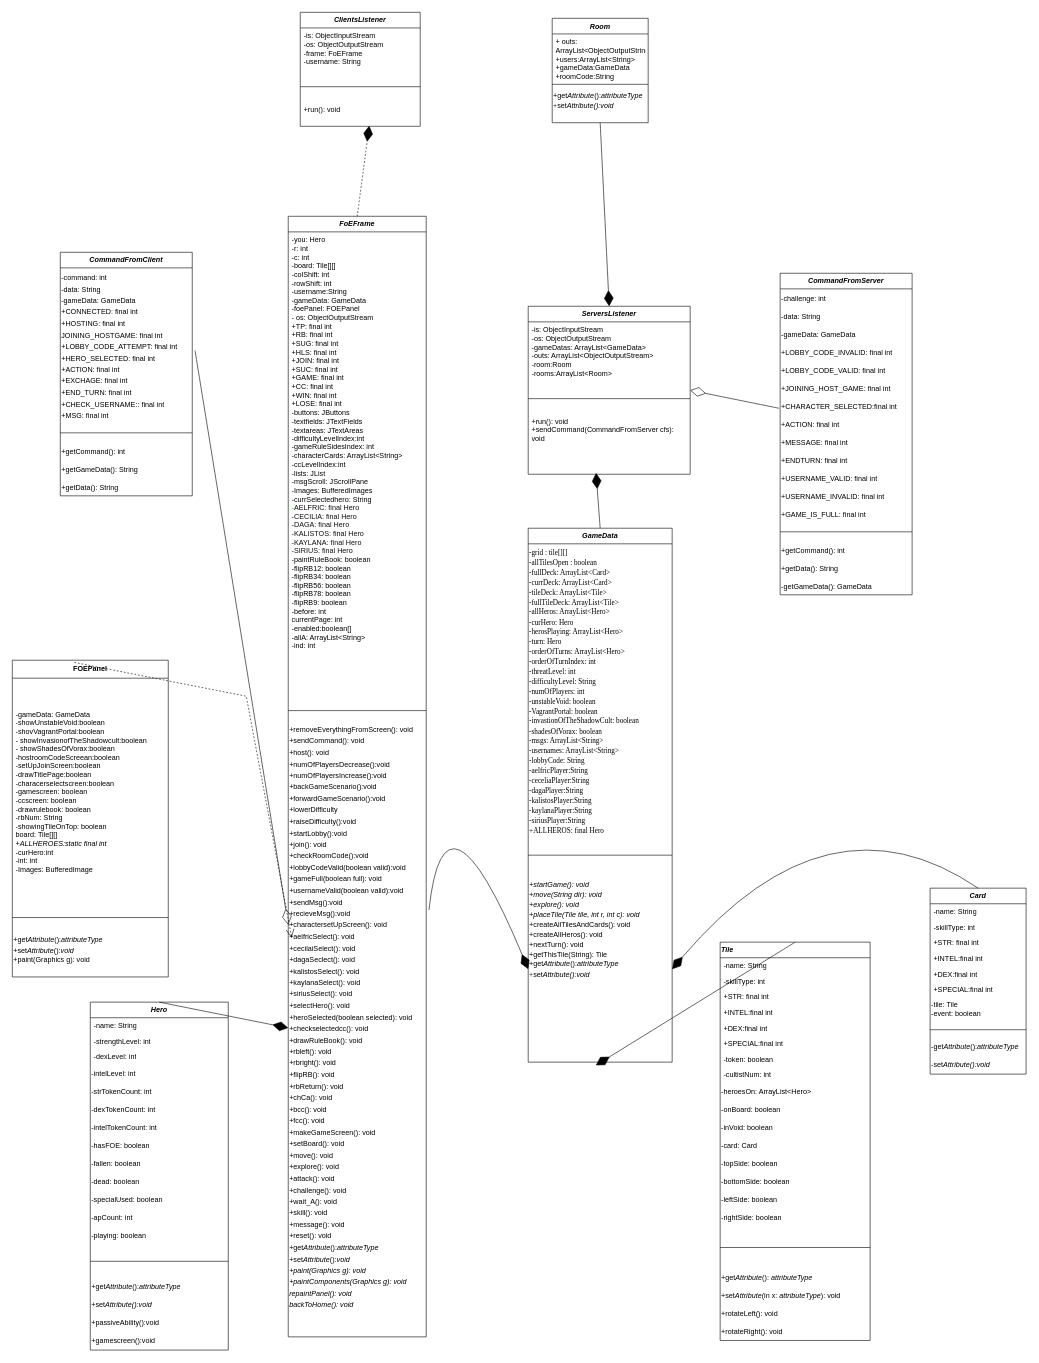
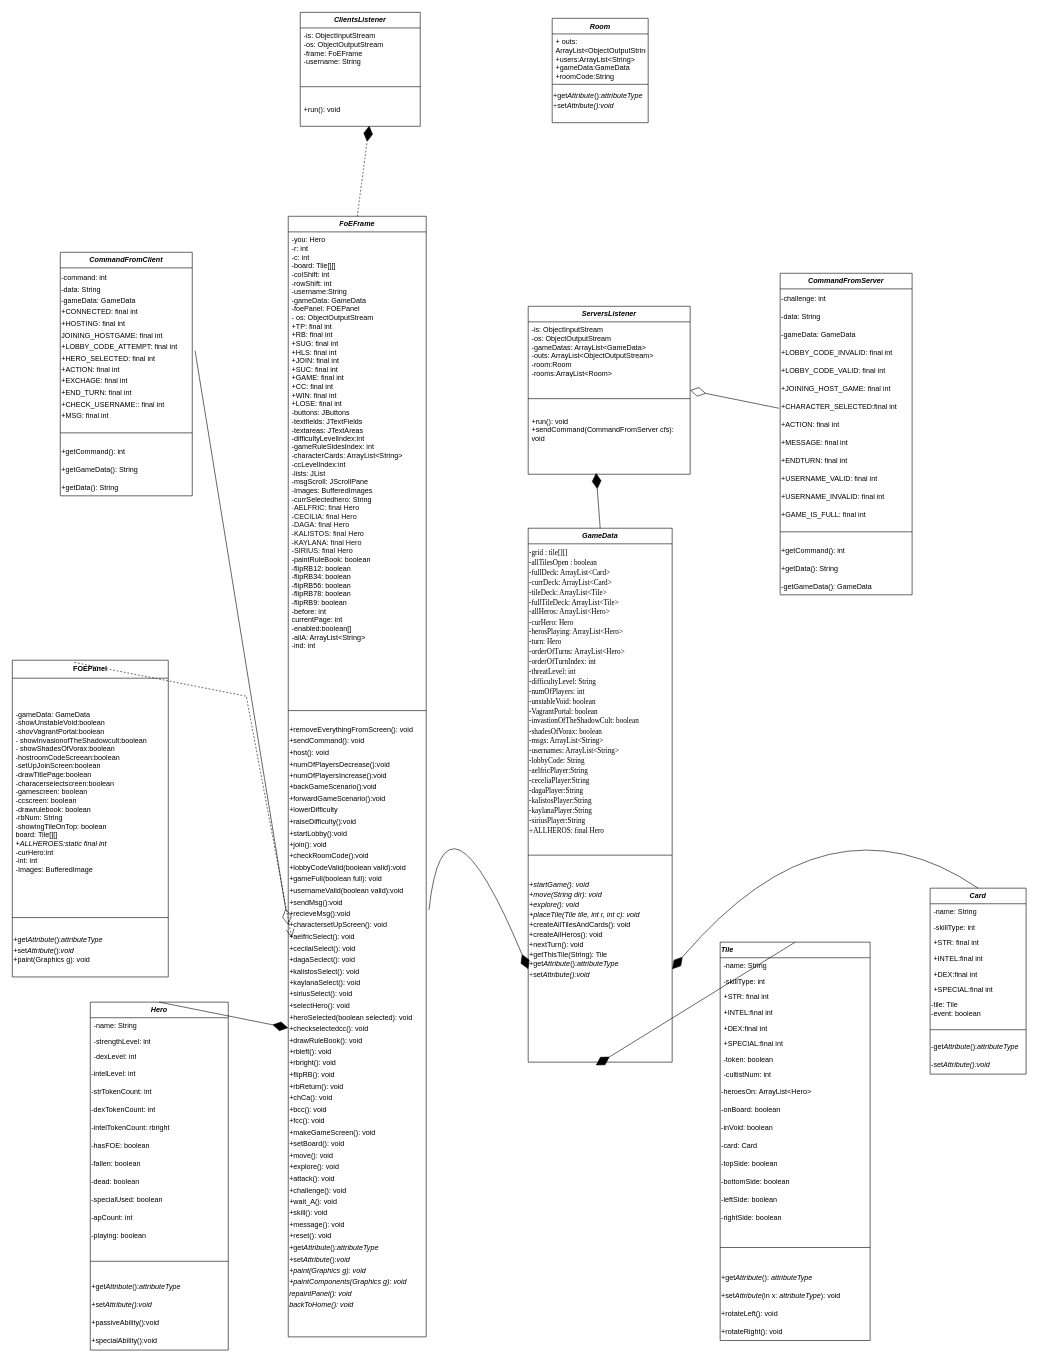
edge "+getAttribute():attributeType +setAttribute():void" -> "ServersListener": removed
node "-intelTokenCount: int": label "-intelTokenCount: int" -> "-intelTokenCount: rbright"
node "+gamescreen():void": label "+gamescreen():void" -> "+specialAbility():void"
